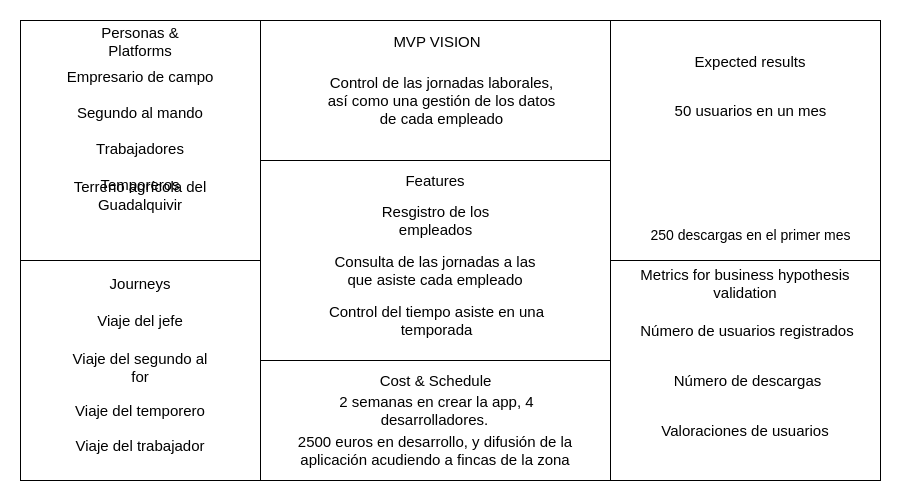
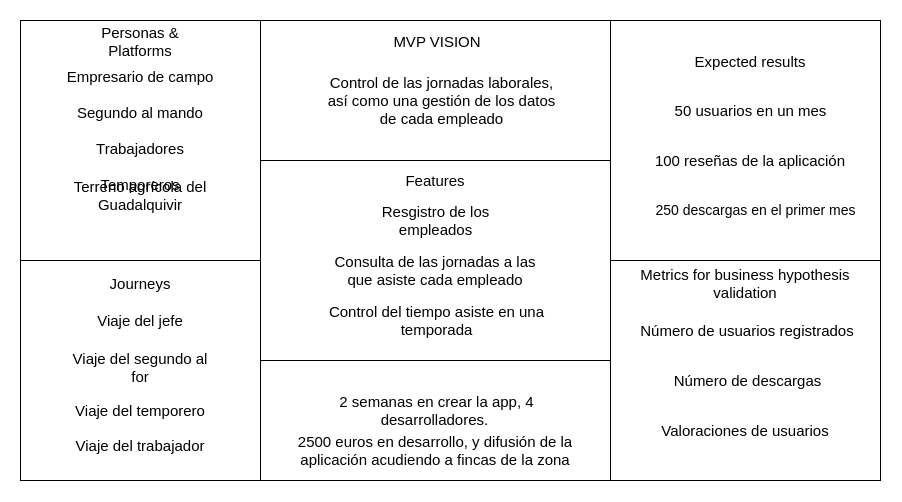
node "100 reseñas de la aplicación": added
node "250 descargas en el primer mes": moved (751, 236) -> (756, 211)
node "Cost & Schedule": removed
